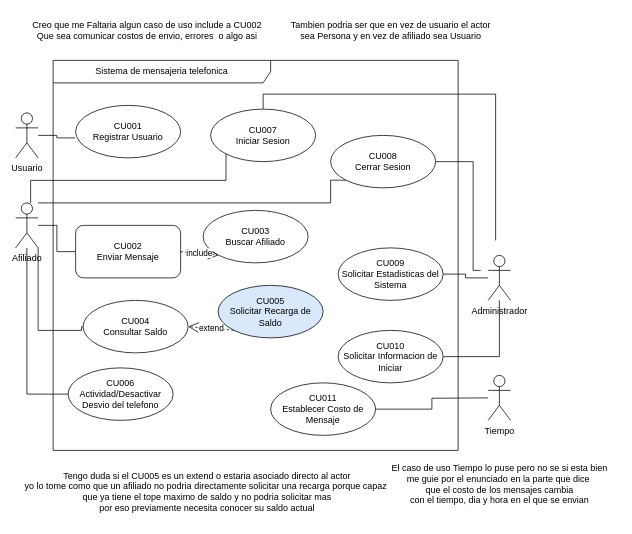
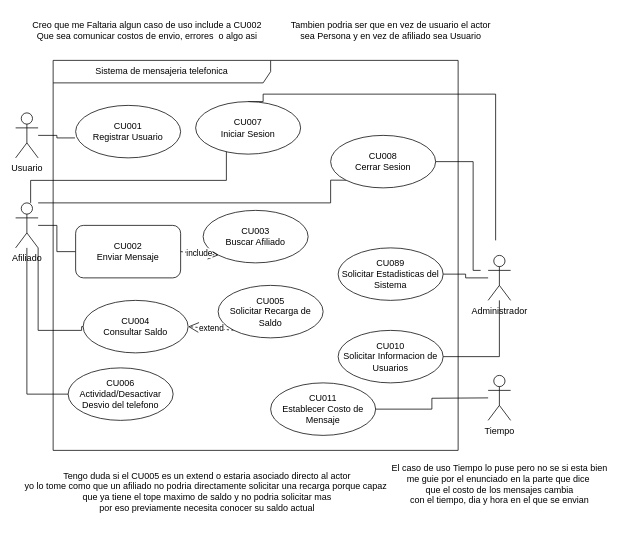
node "CU007 Iniciar Sesion": moved (263, 135) -> (248, 128)
node "CU009 Solicitar Estadisticas del Sistema": label "CU009 Solicitar Estadisticas del Sistema" -> "CU089 Solicitar Estadisticas del Sistema"
node "CU005 Solicitar Recarga de Saldo": fillcolor #dae8fc -> #ffffff
node "CU010 Solicitar Informacion de Iniciar": label "CU010 Solicitar Informacion de Iniciar" -> "CU010 Solicitar Informacion de Usuarios"
